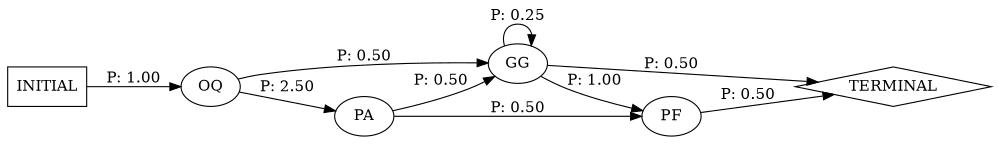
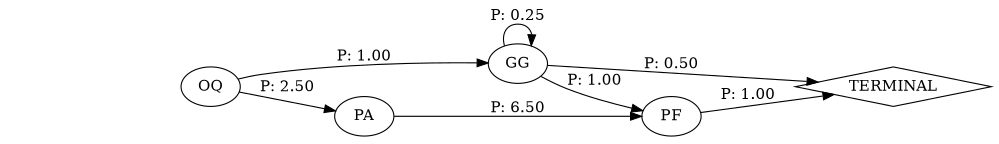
edge "OQ" -> "GG": label "P: 0.50" -> "P: 1.00"
node "INITIAL": removed
edge "PF" -> "TERMINAL": label "P: 0.50" -> "P: 1.00"
edge "PA" -> "GG": removed, label "P: 0.50"
edge "PA" -> "PF": label "P: 0.50" -> "P: 6.50"
